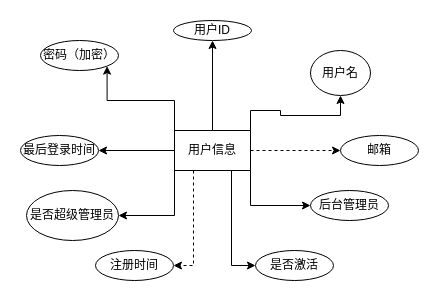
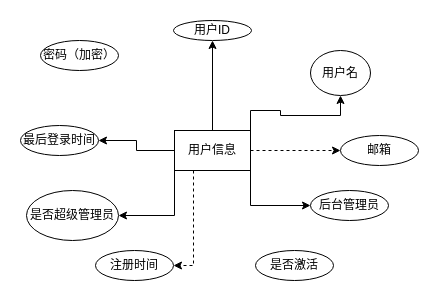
edge "用户信息" -> "密码（加密）": removed
node "最后登录时间": moved (60, 151) -> (60, 141)
edge "用户信息" -> "是否激活": removed
